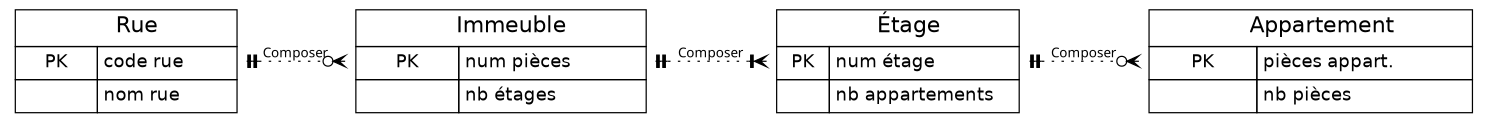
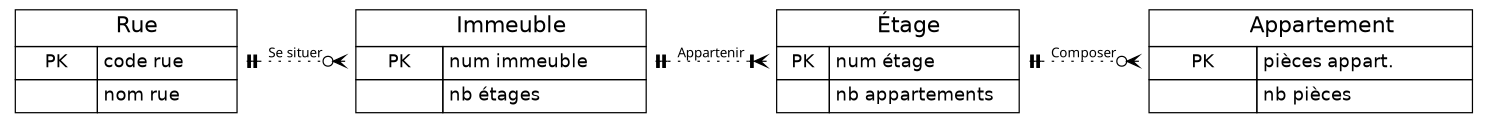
edge "Rue" -- "Immeuble": label "Composer" -> "Se situer"
edge "Immeuble" -- "Étage": label "Composer" -> "Appartenir"
node "Immeuble": text "num pièces" -> "num immeuble"
